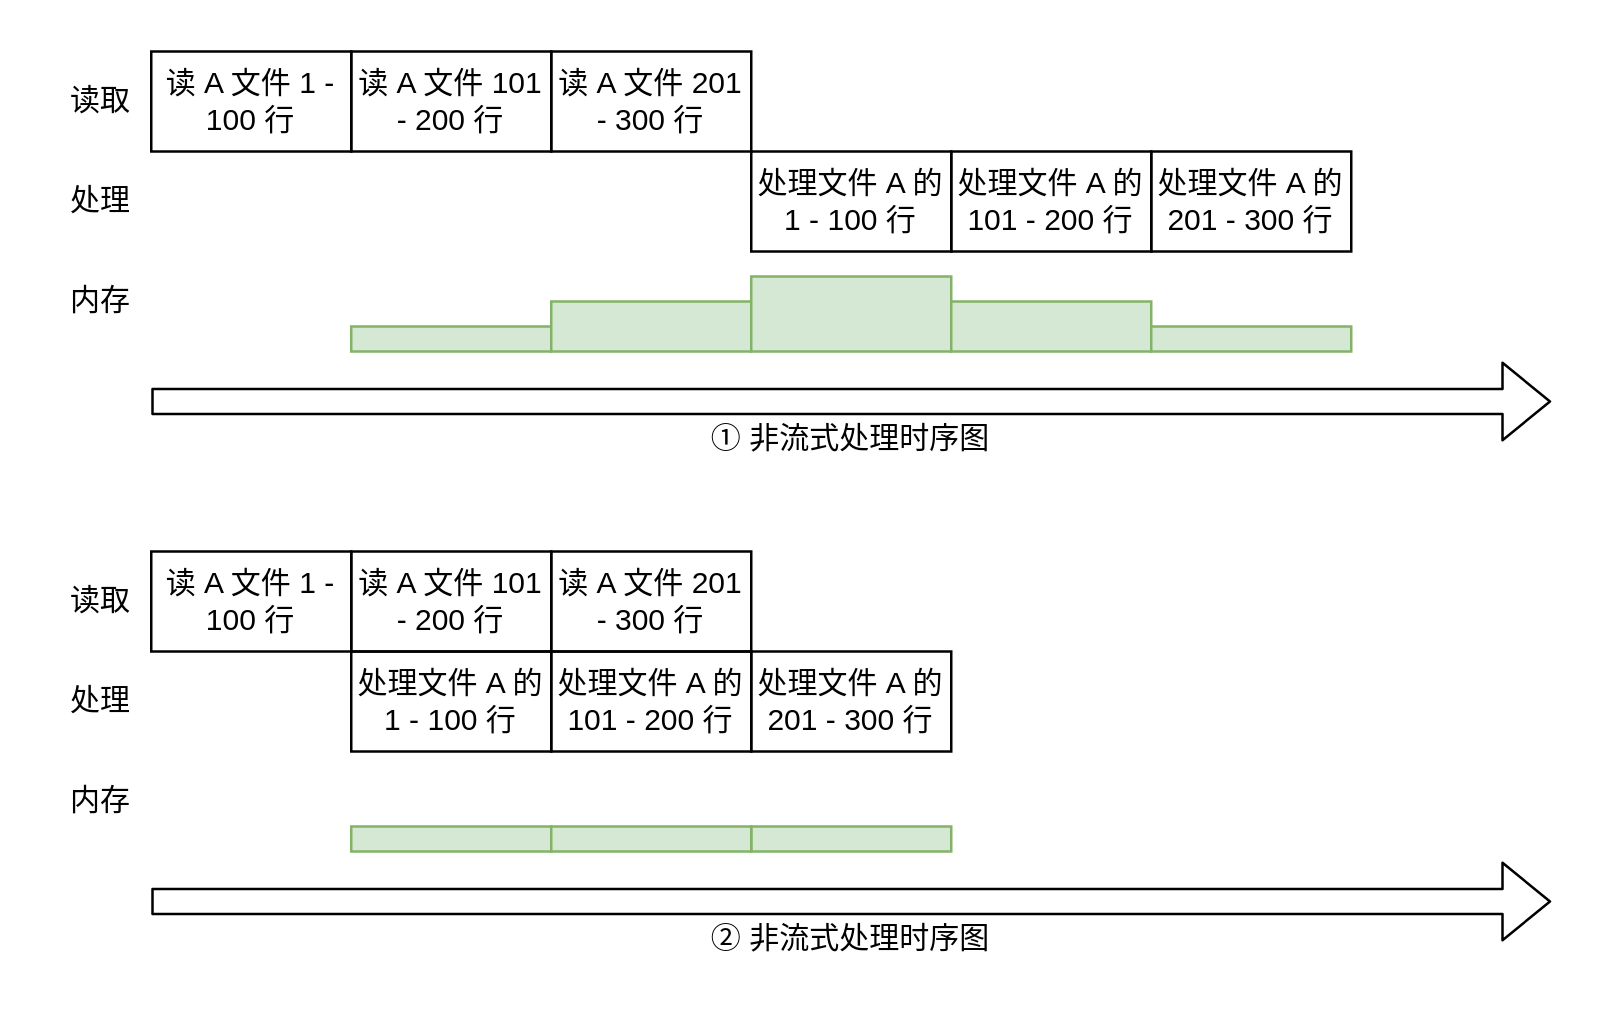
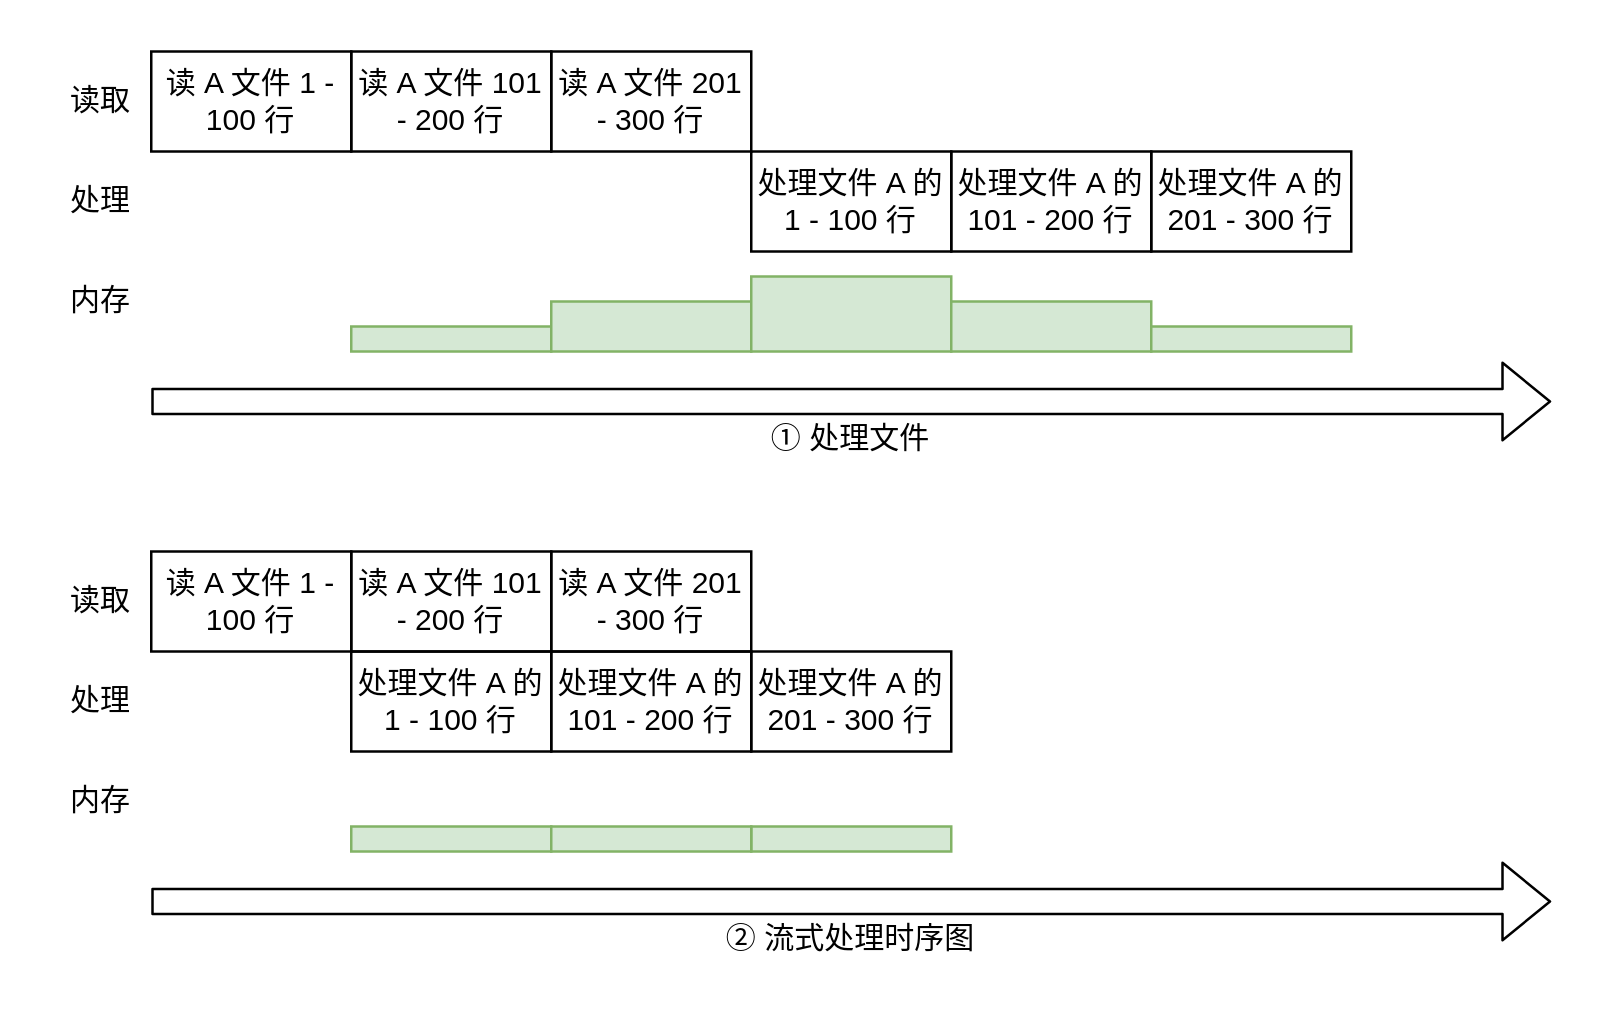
node "① 非流式处理时序图": label "① 非流式处理时序图" -> "① 处理文件"
node "② 非流式处理时序图": label "② 非流式处理时序图" -> "② 流式处理时序图"
